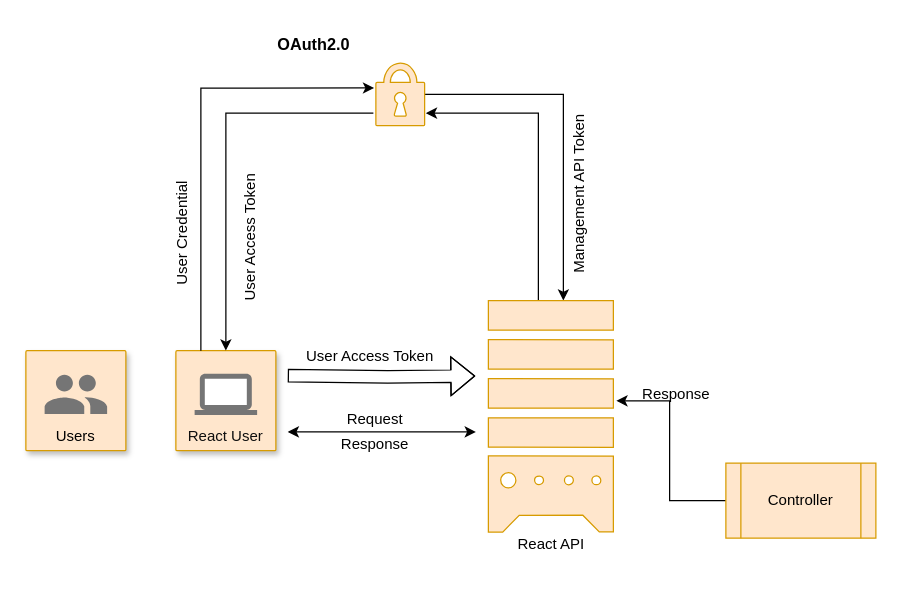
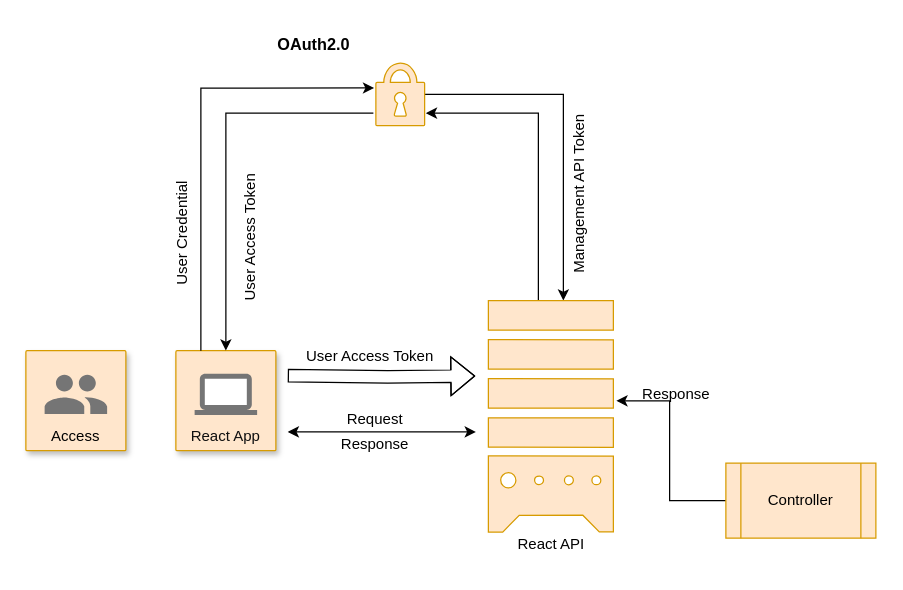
node "Users": label "Users" -> "Access"
node "React User": label "React User" -> "React App"
